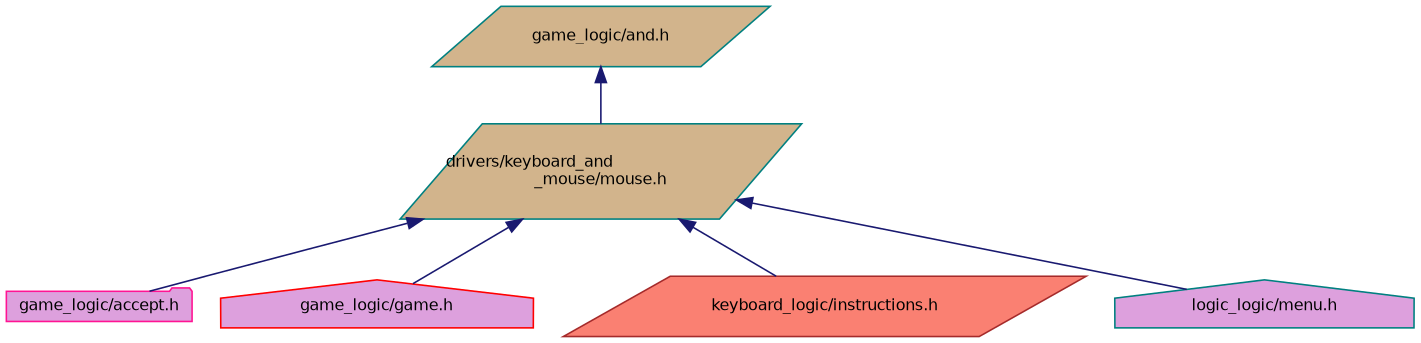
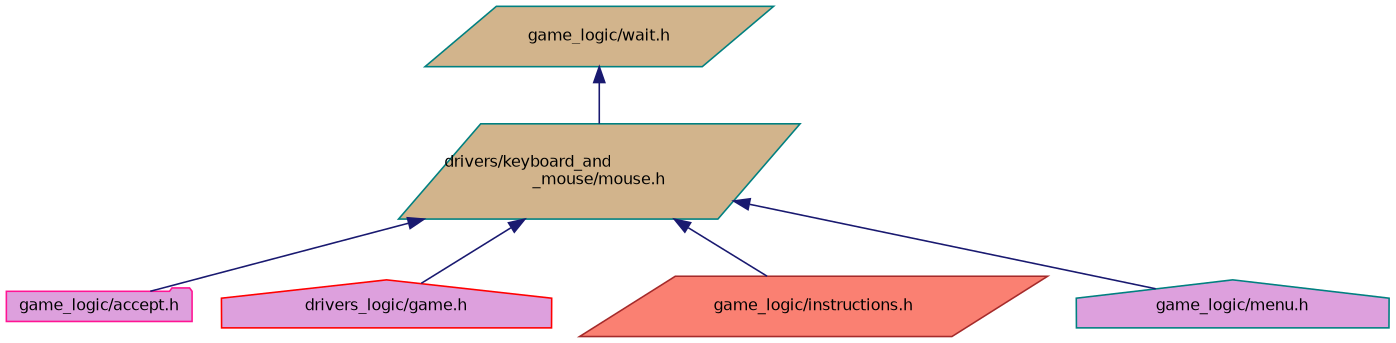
node "game_logic/and.h": label "game_logic/and.h" -> "game_logic/wait.h"
node "game_logic/game.h": label "game_logic/game.h" -> "drivers_logic/game.h"
node "keyboard_logic/instructions.h": label "keyboard_logic/instructions.h" -> "game_logic/instructions.h"
node "logic_logic/menu.h": label "logic_logic/menu.h" -> "game_logic/menu.h"
